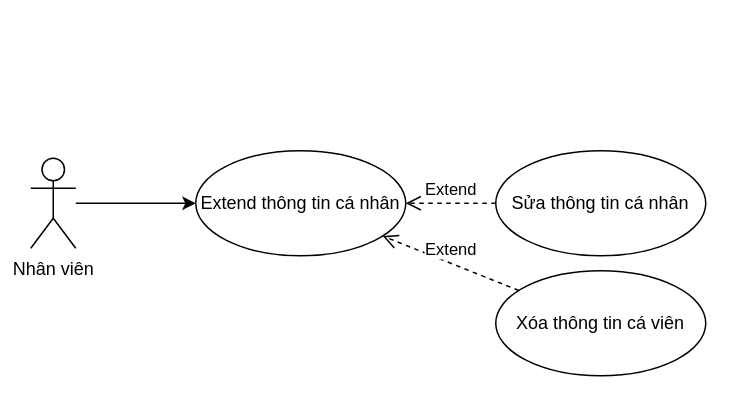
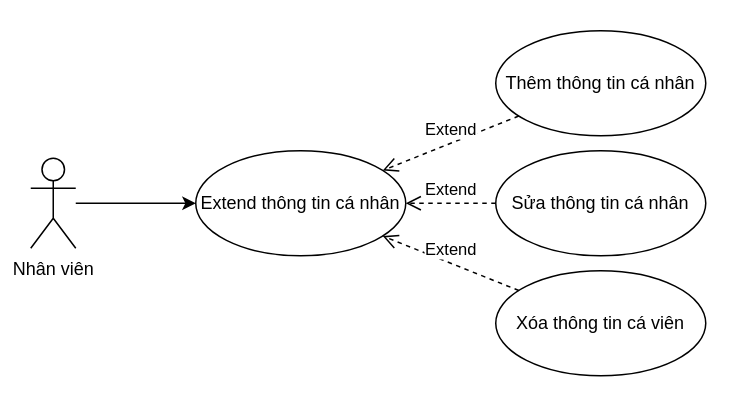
node "Thêm thông tin cá nhân": added
edge "Thêm thông tin cá nhân" -> "Extend thông tin cá nhân": added, label "Extend"
